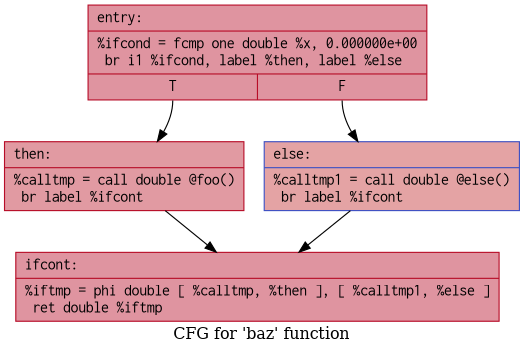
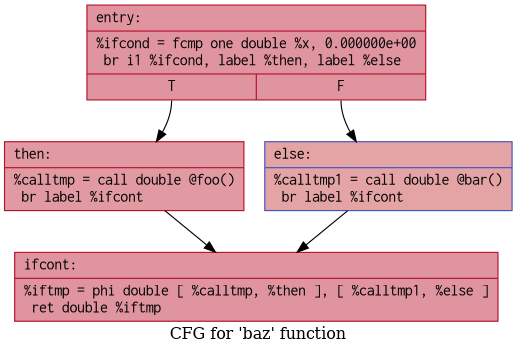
node "else:": text "%calltmp1 = call double @else()" -> "%calltmp1 = call double @bar()"
